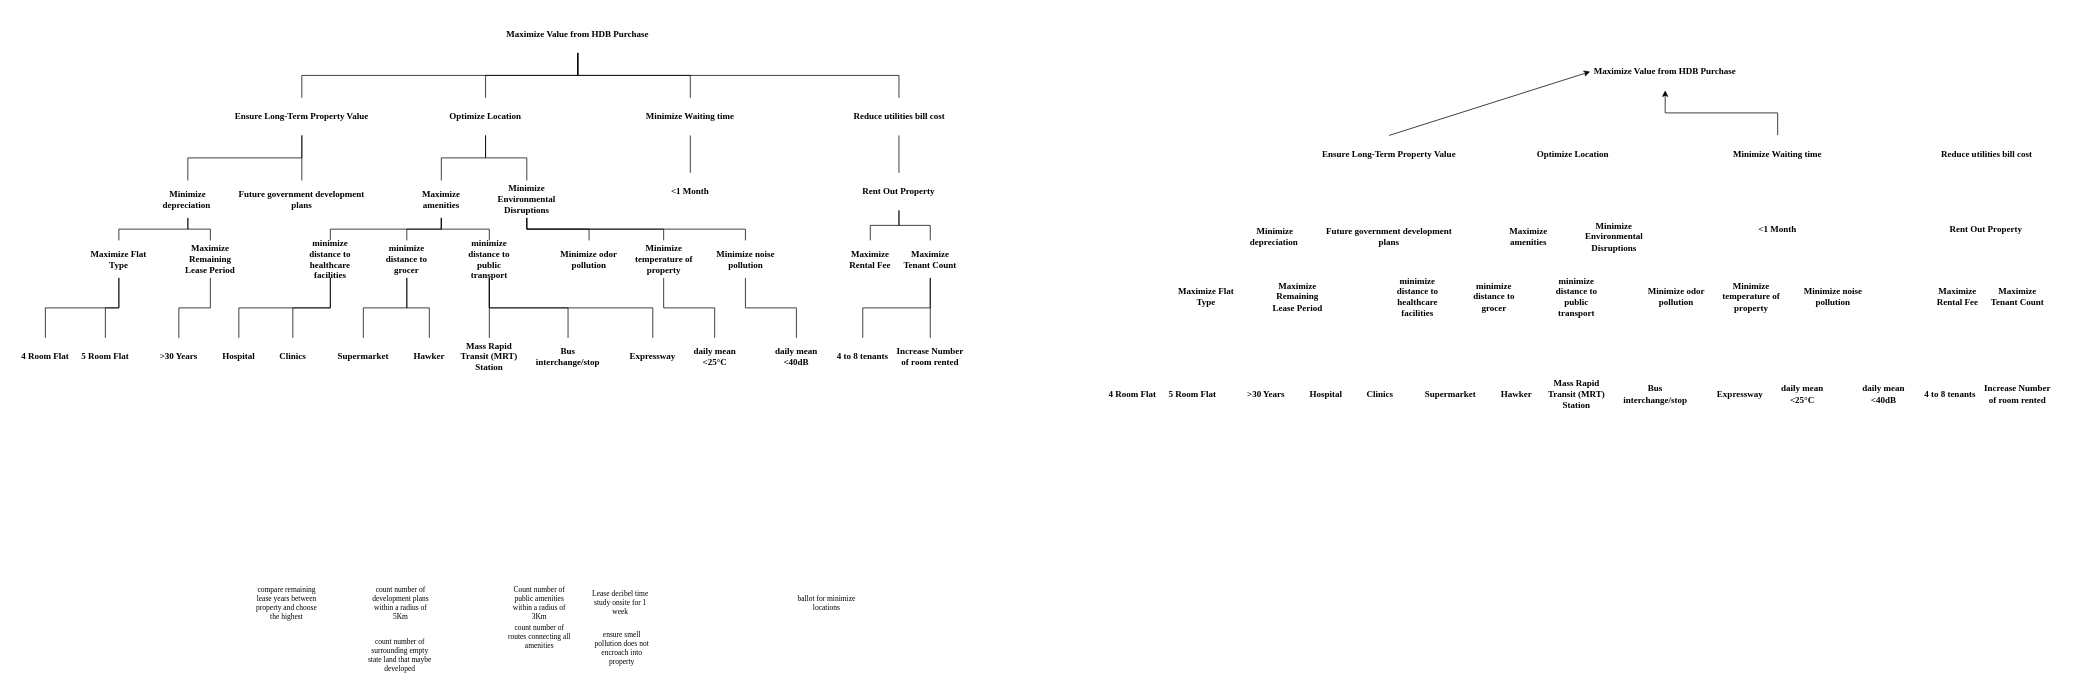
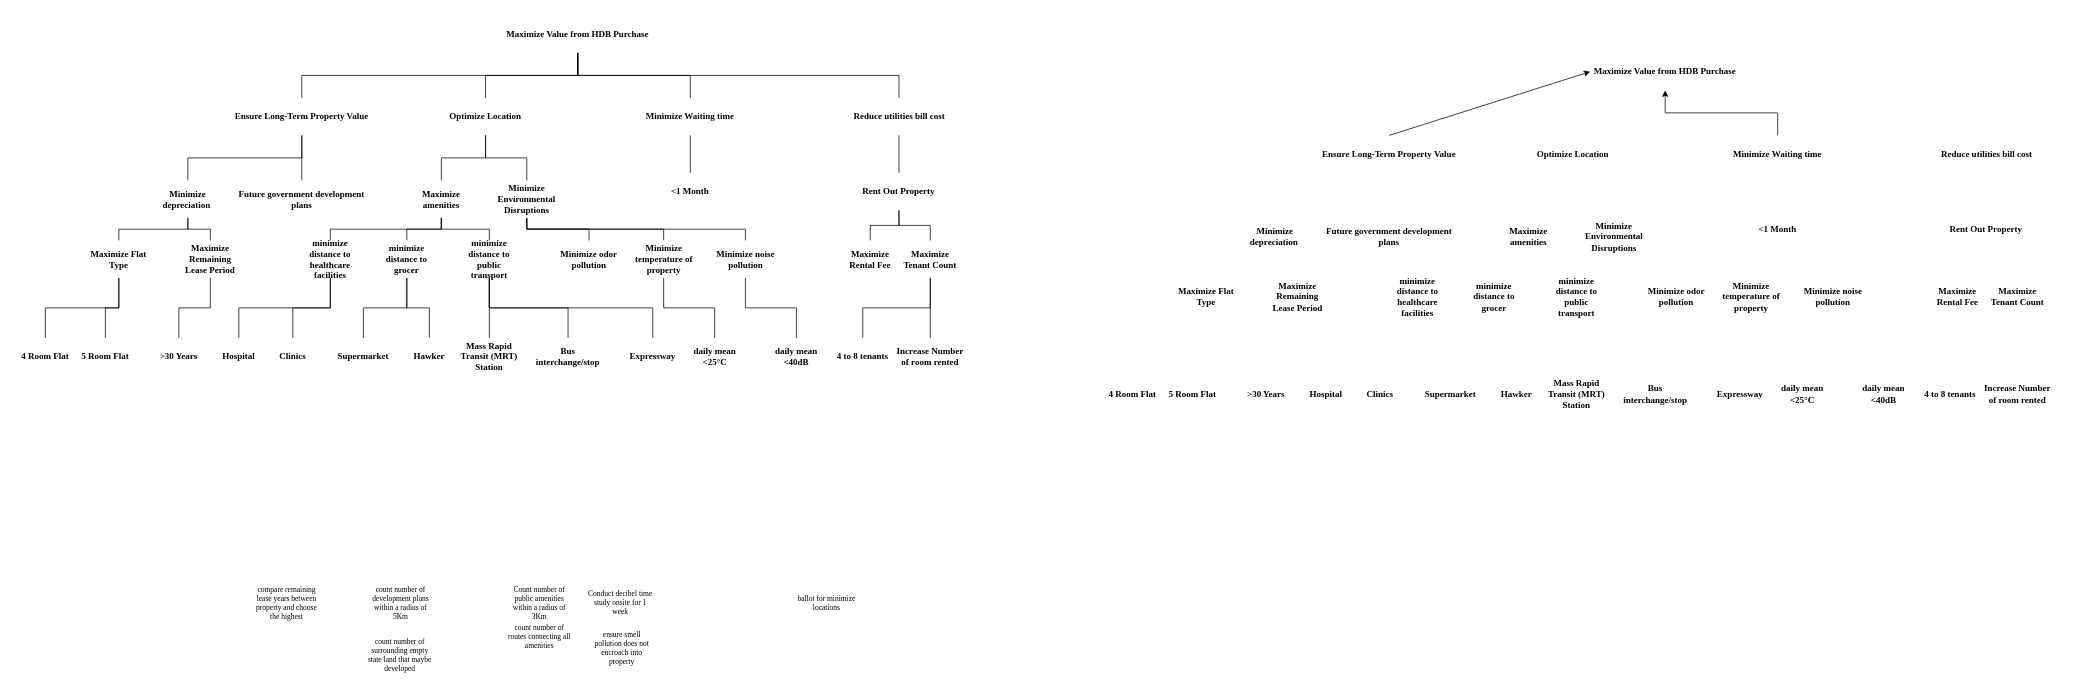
node "Lease decibel time study onsite for 1 week": label "Lease decibel time study onsite for 1 week" -> "Conduct decibel time study onsite for 1 week"
